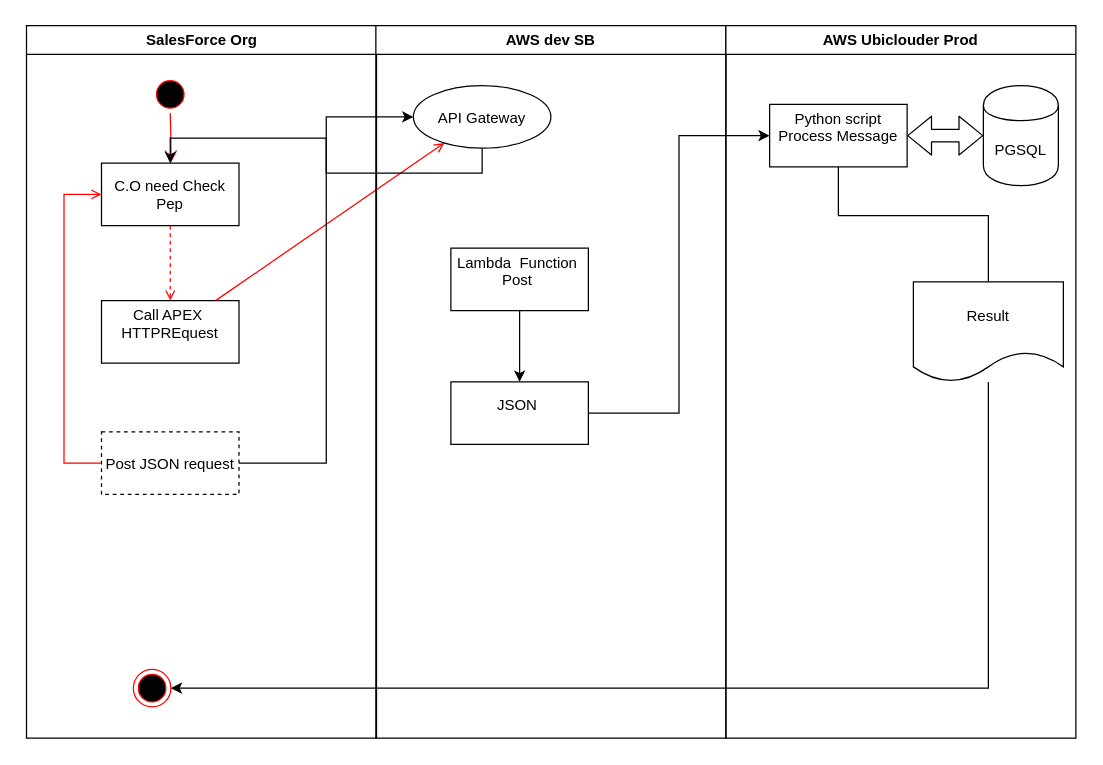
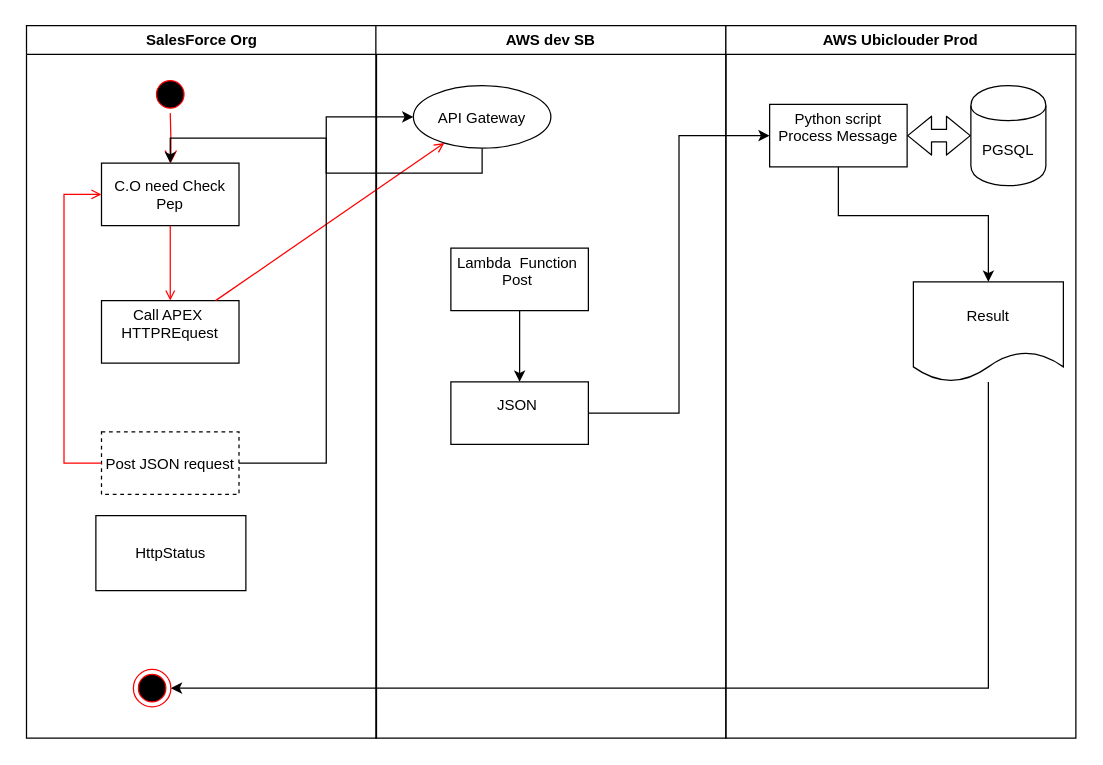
node "PGSQL": moved (1021, 136) -> (1008, 136)
edge "C.O need Check Pep" -> "Call APEX HTTPREquest": style dashed -> solid
edge "Python script Process Message" -- "Result": arrowhead none -> classic
node "HttpStatus": added
